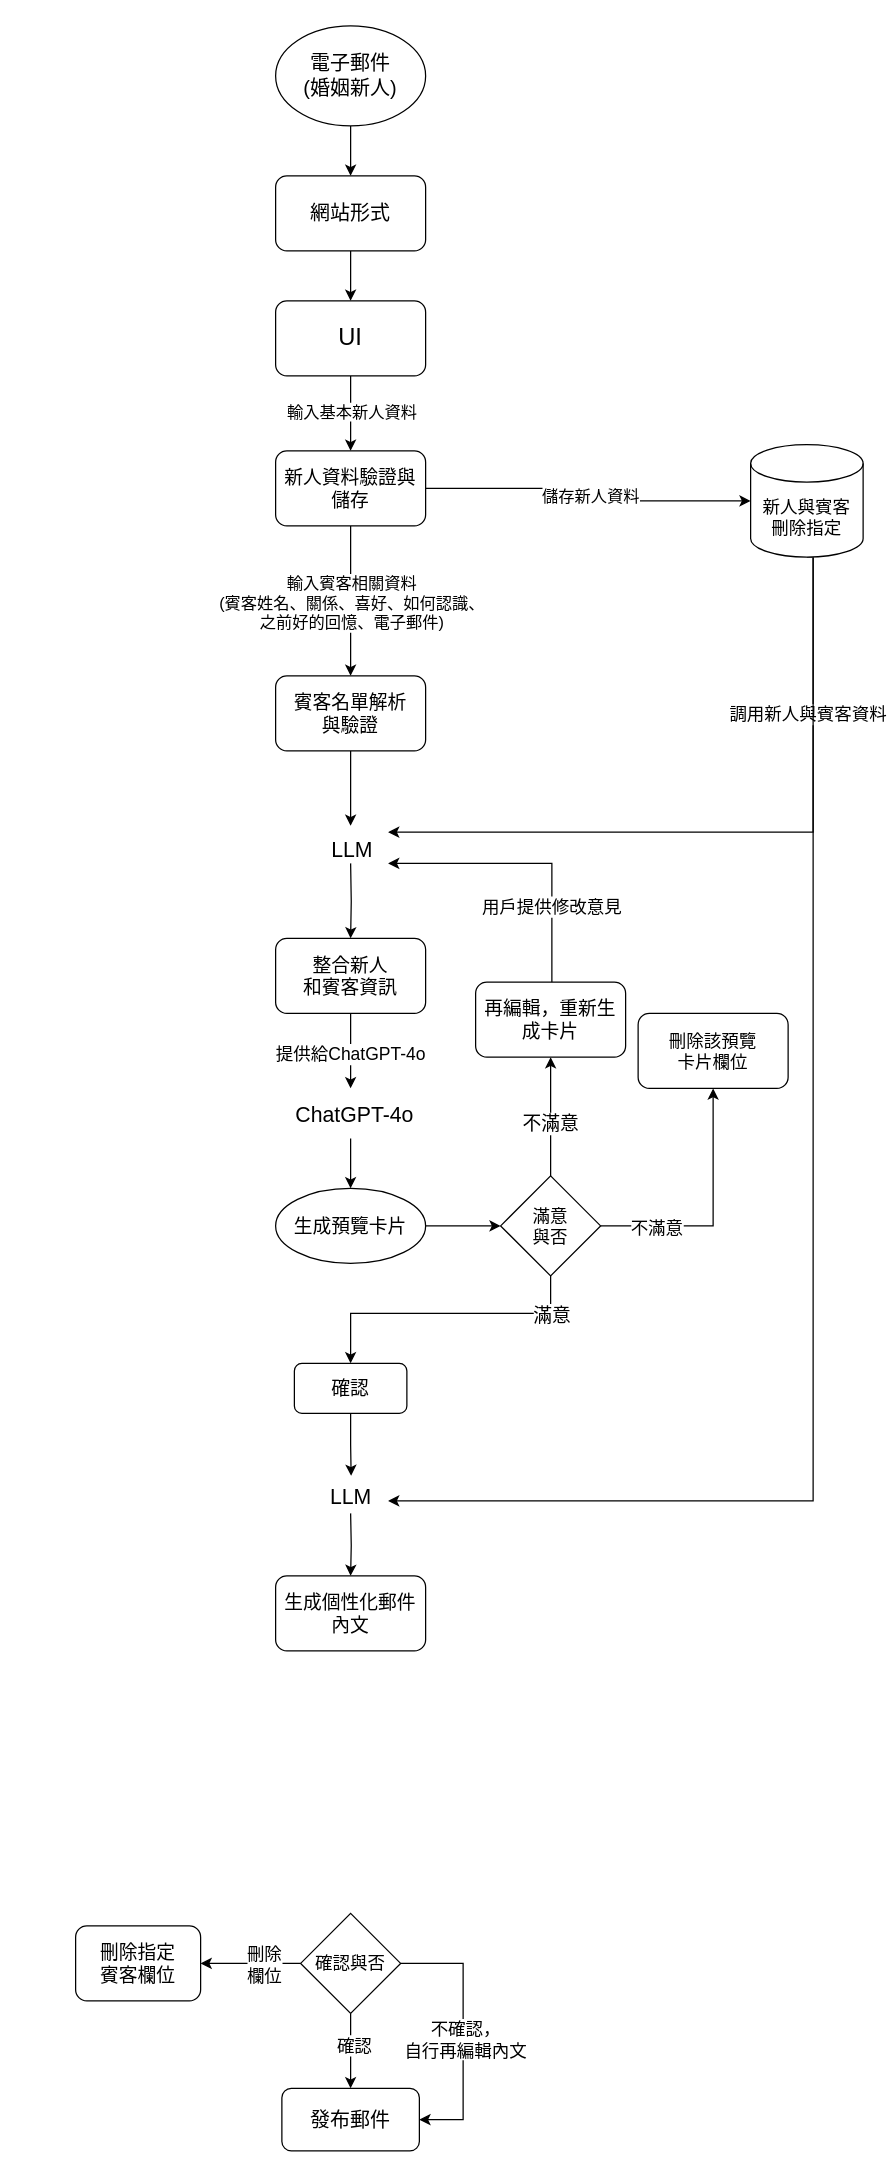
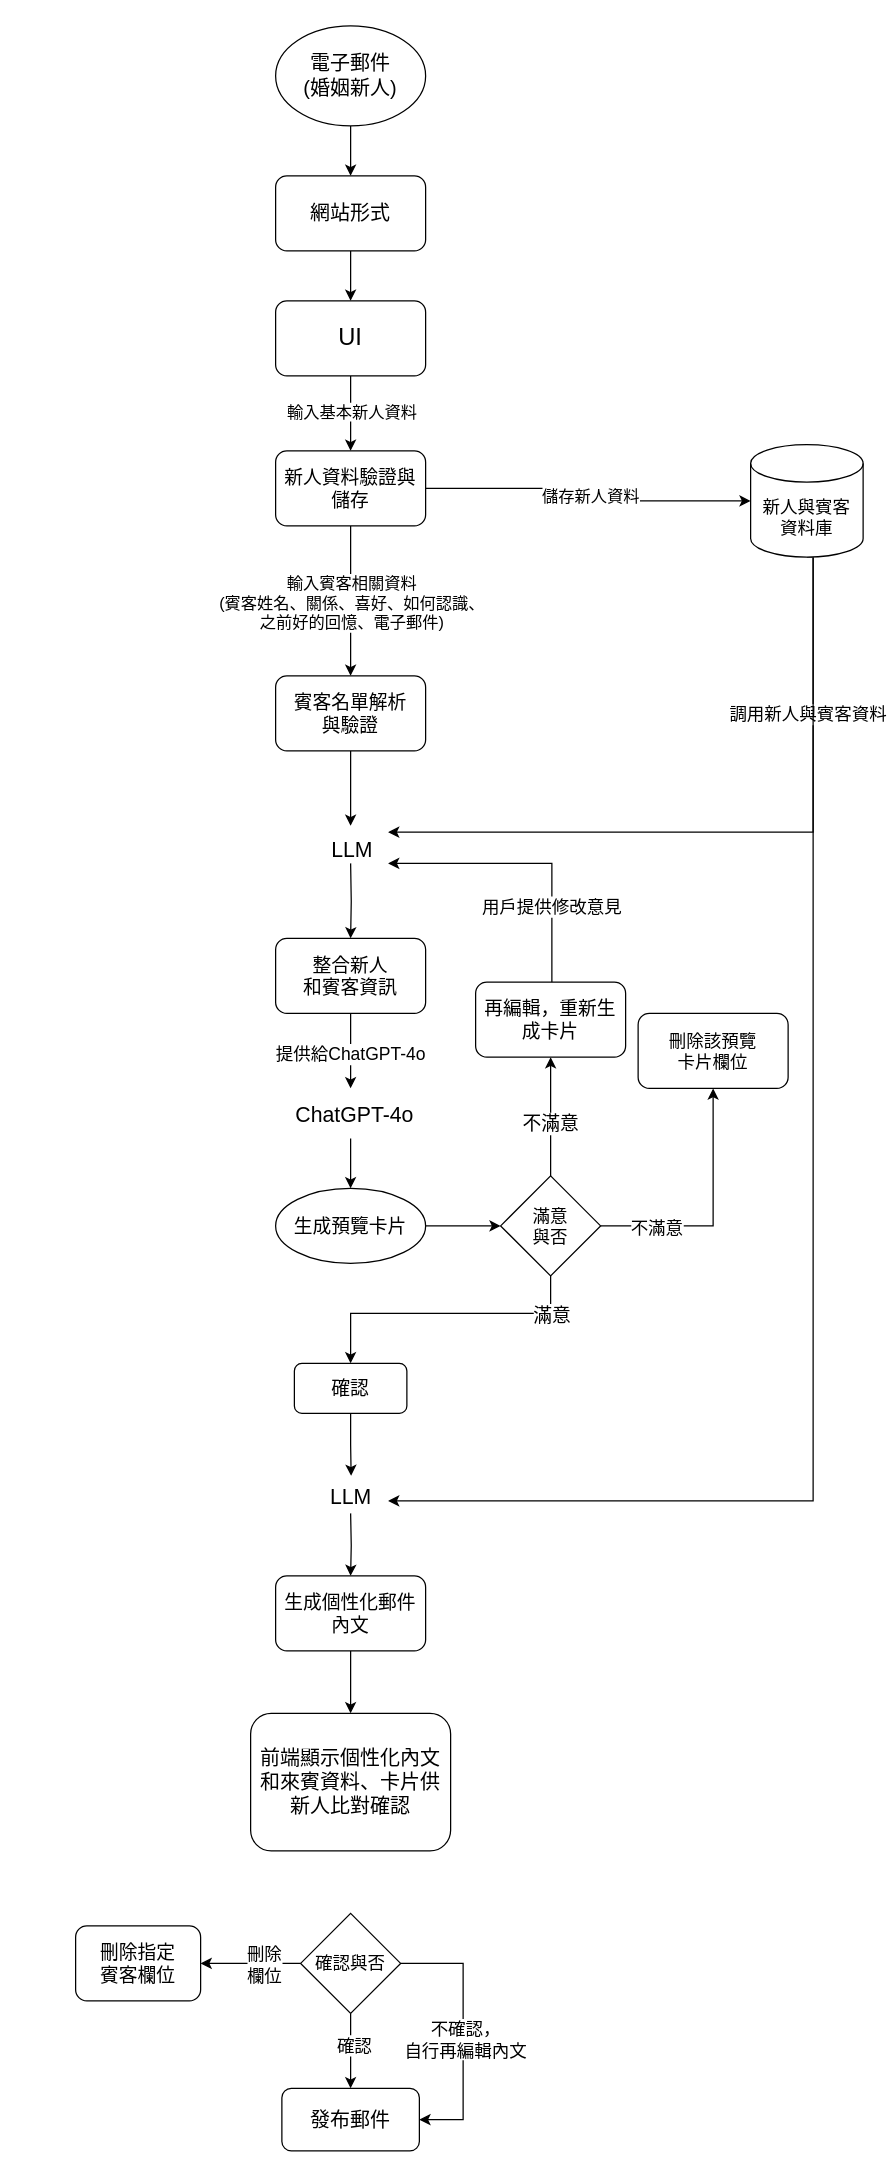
node "新人與賓客 刪除指定": label "新人與賓客 刪除指定" -> "新人與賓客 資料庫"
edge "生成個性化郵件內文" -> "前端顯示個性化內文和來賓資料、卡片供新人比對確認": added
node "前端顯示個性化內文和來賓資料、卡片供新人比對確認": added
